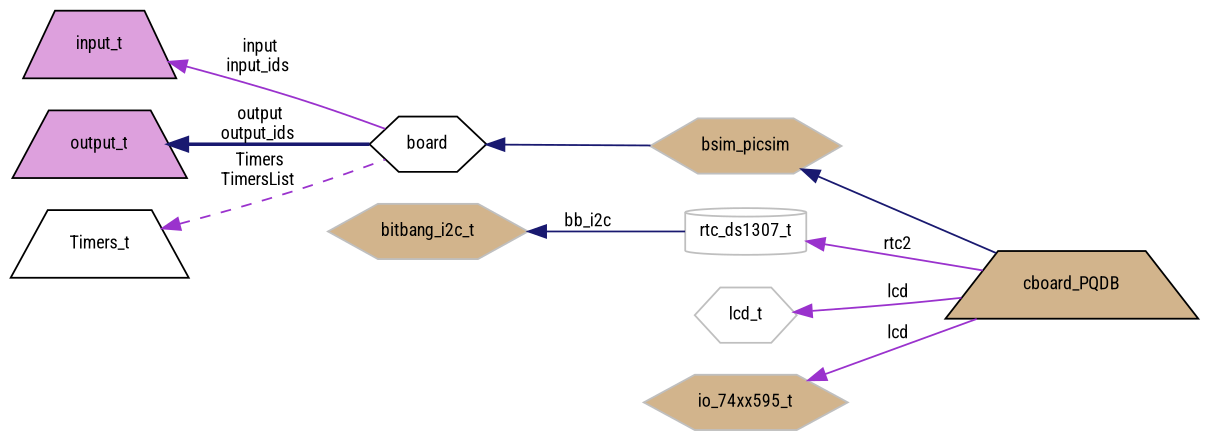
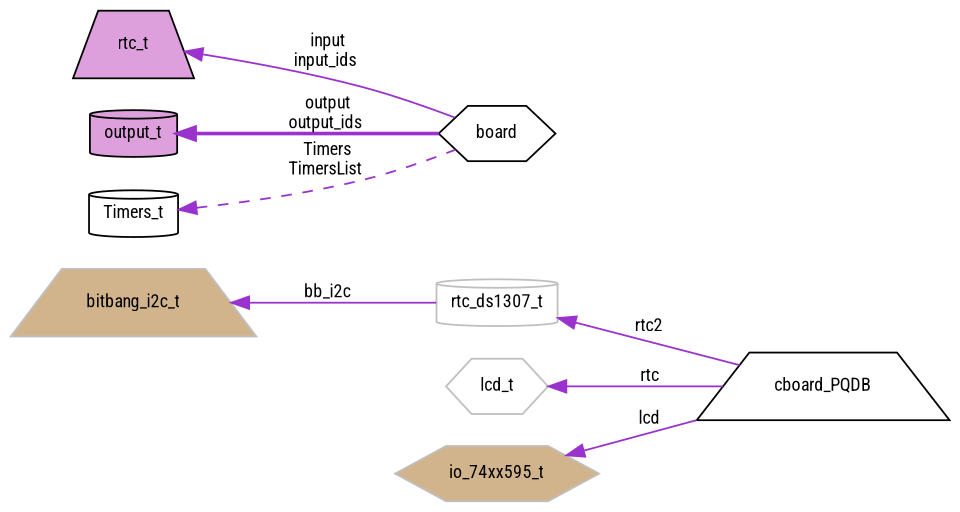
node "input_t": label "input_t" -> "rtc_t"
node "output_t": shape trapezium -> cylinder
edge "board" -> "output_t": color midnightblue -> darkorchid3
node "bsim_picsim": removed
node "bitbang_i2c_t": shape hexagon -> trapezium
edge "rtc_ds1307_t" -> "bitbang_i2c_t": color midnightblue -> darkorchid3
node "Timers_t": shape trapezium -> cylinder
node "cboard_PQDB": fillcolor tan -> white
edge "cboard_PQDB" -> "lcd_t": label " lcd" -> " rtc"
